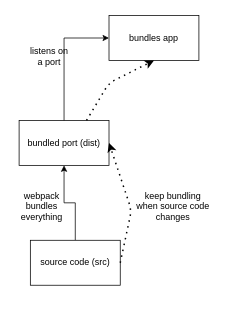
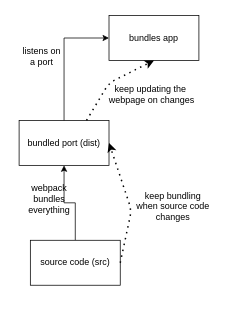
node "listens on a port": moved (49, 57) -> (42, 57)
node "keep updating the webpage on changes": added
node "webpack bundles everything": moved (42, 207) -> (49, 199)
